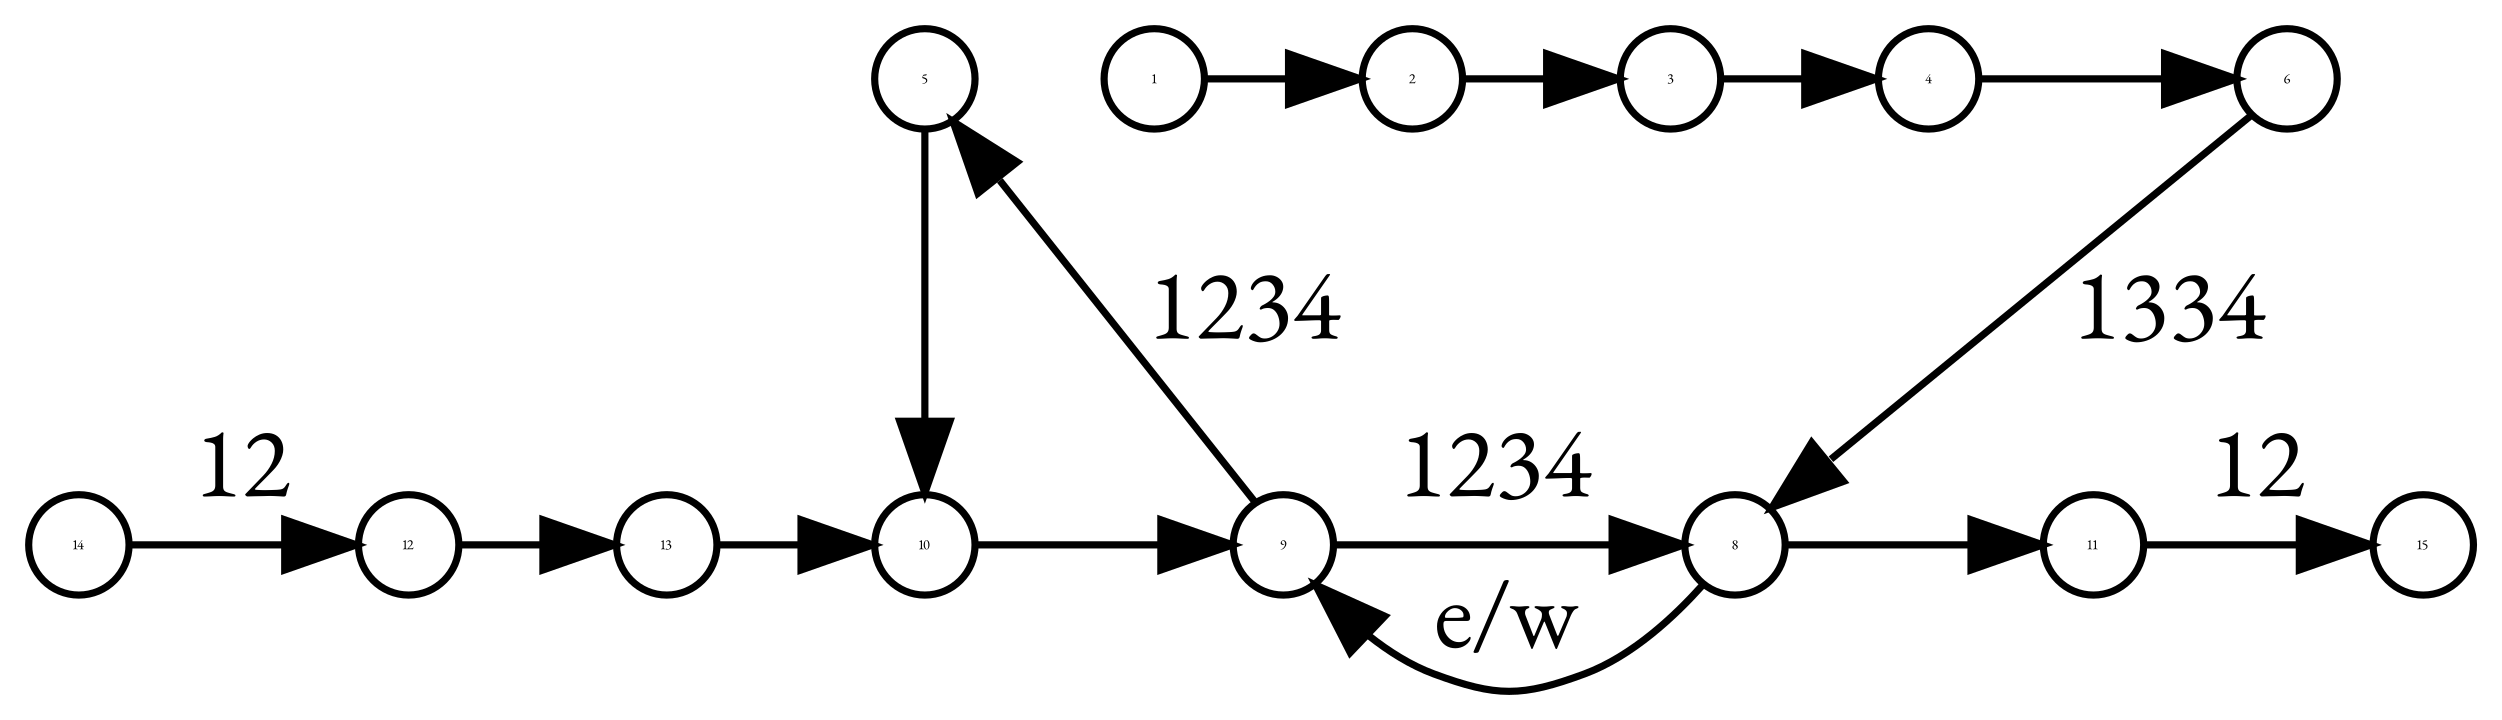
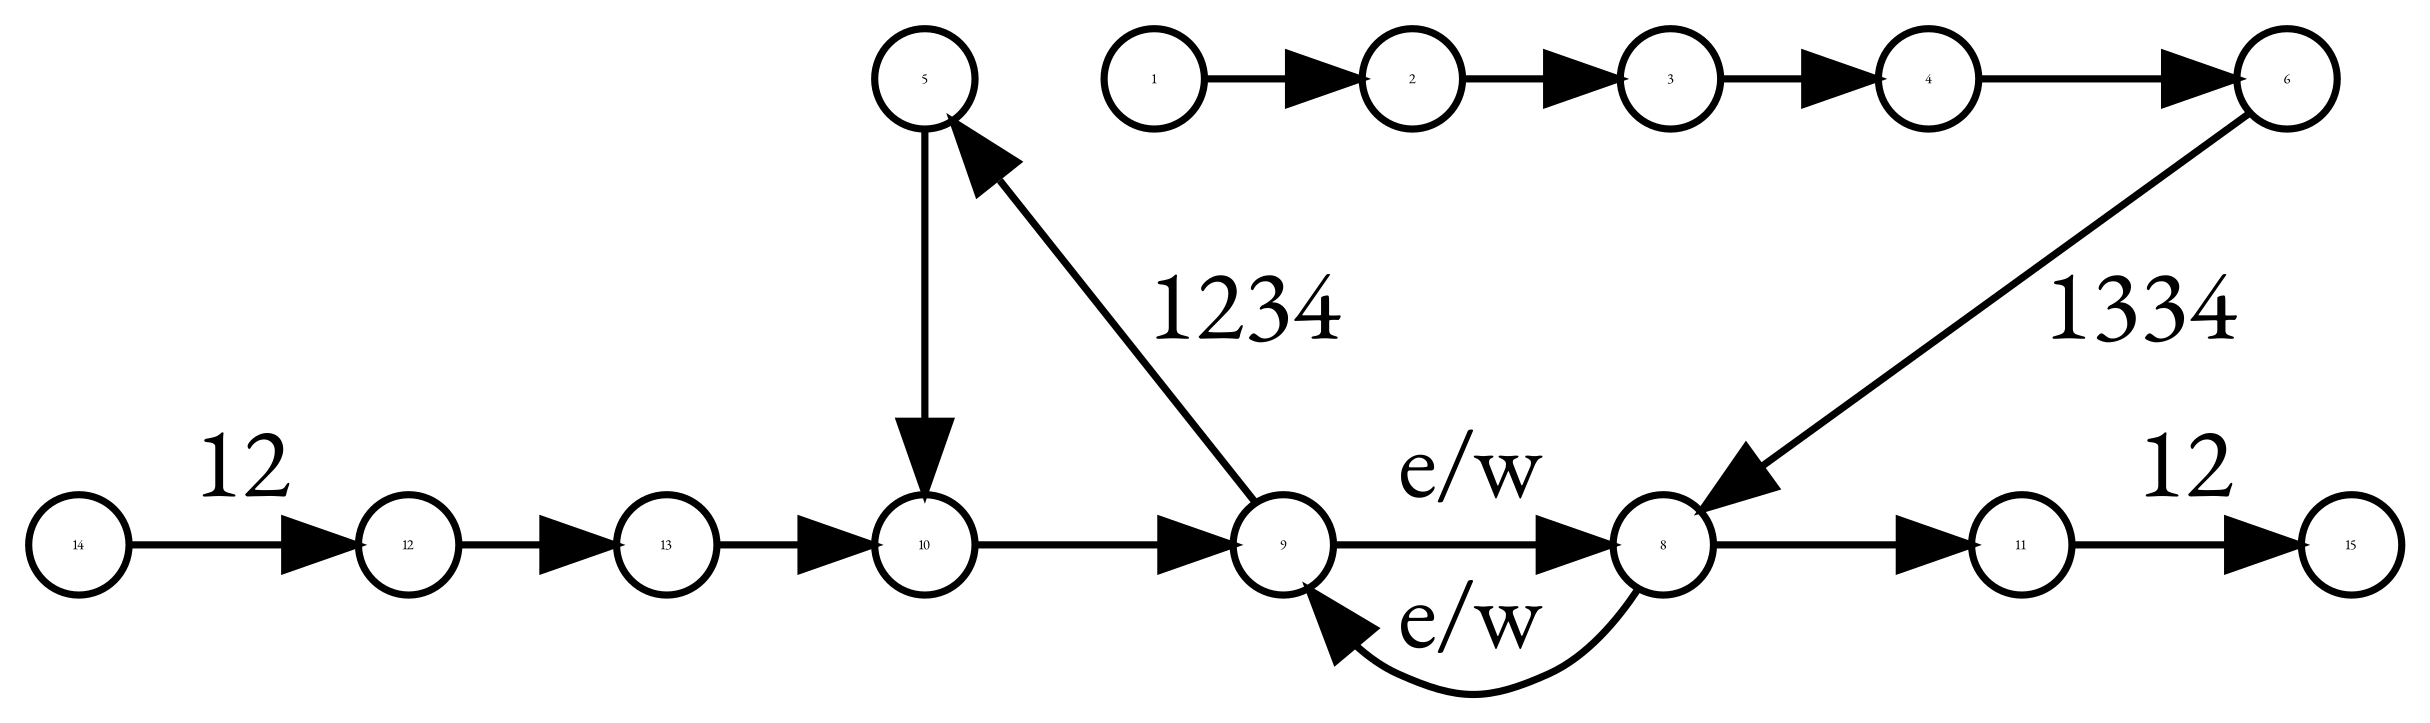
edge "9" -> "8": label "1234 " -> "e/w"
